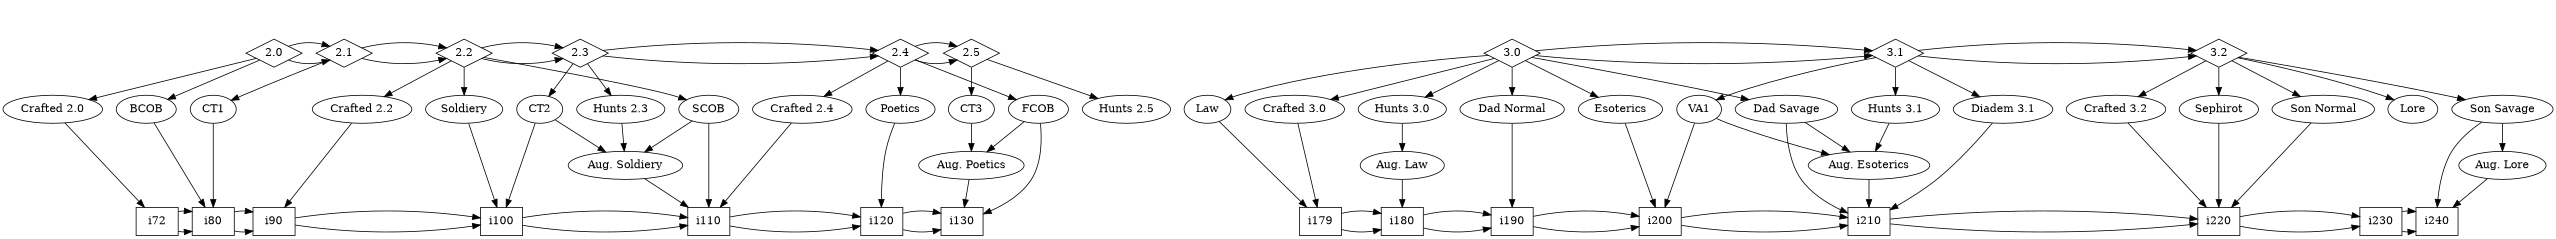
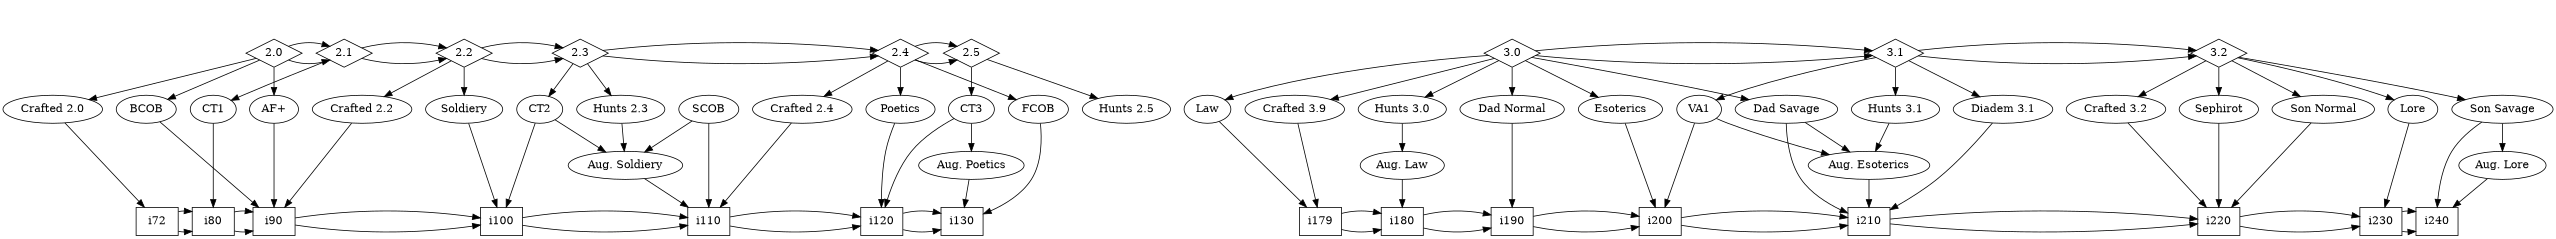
edge "2.2" -> "SCOB": removed
node "AF+": added
node "Crafted 3.0": label "Crafted 3.0" -> "Crafted 3.9"
edge "FCOB" -> "Aug. Poetics": removed
edge "CT3" -> "i120": added
edge "Lore" -> "i230": added
edge "BCOB" -> "i80": now "BCOB" -> "i90"
